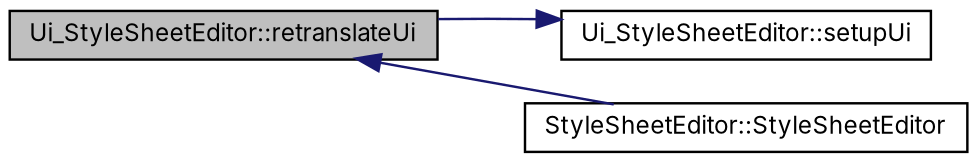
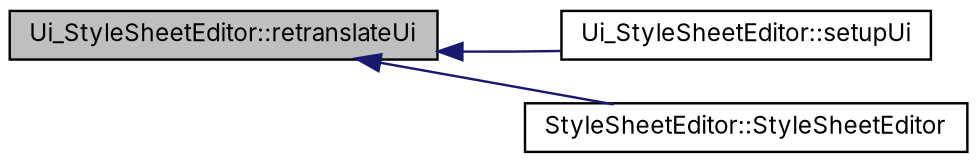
edge "Ui_StyleSheetEditor::retranslateUi" -> "Ui_StyleSheetEditor::setupUi": reversed
